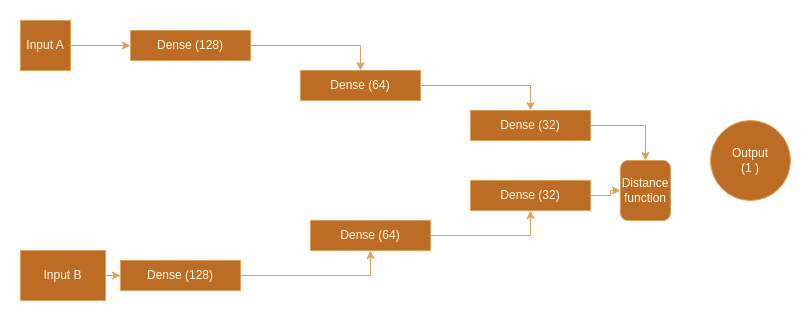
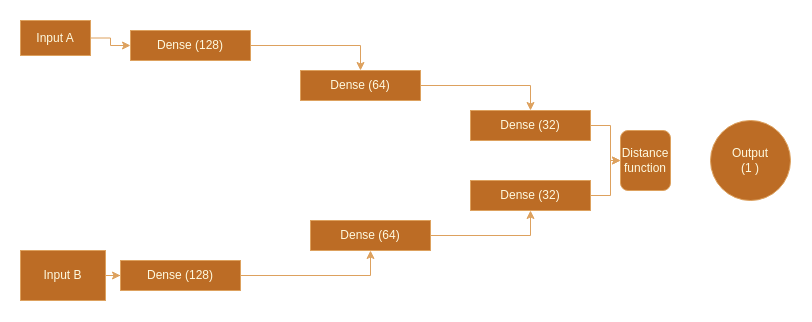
node "Input A": size 50x50 -> 70x35
node "Distance function": moved (646, 191) -> (646, 161)
